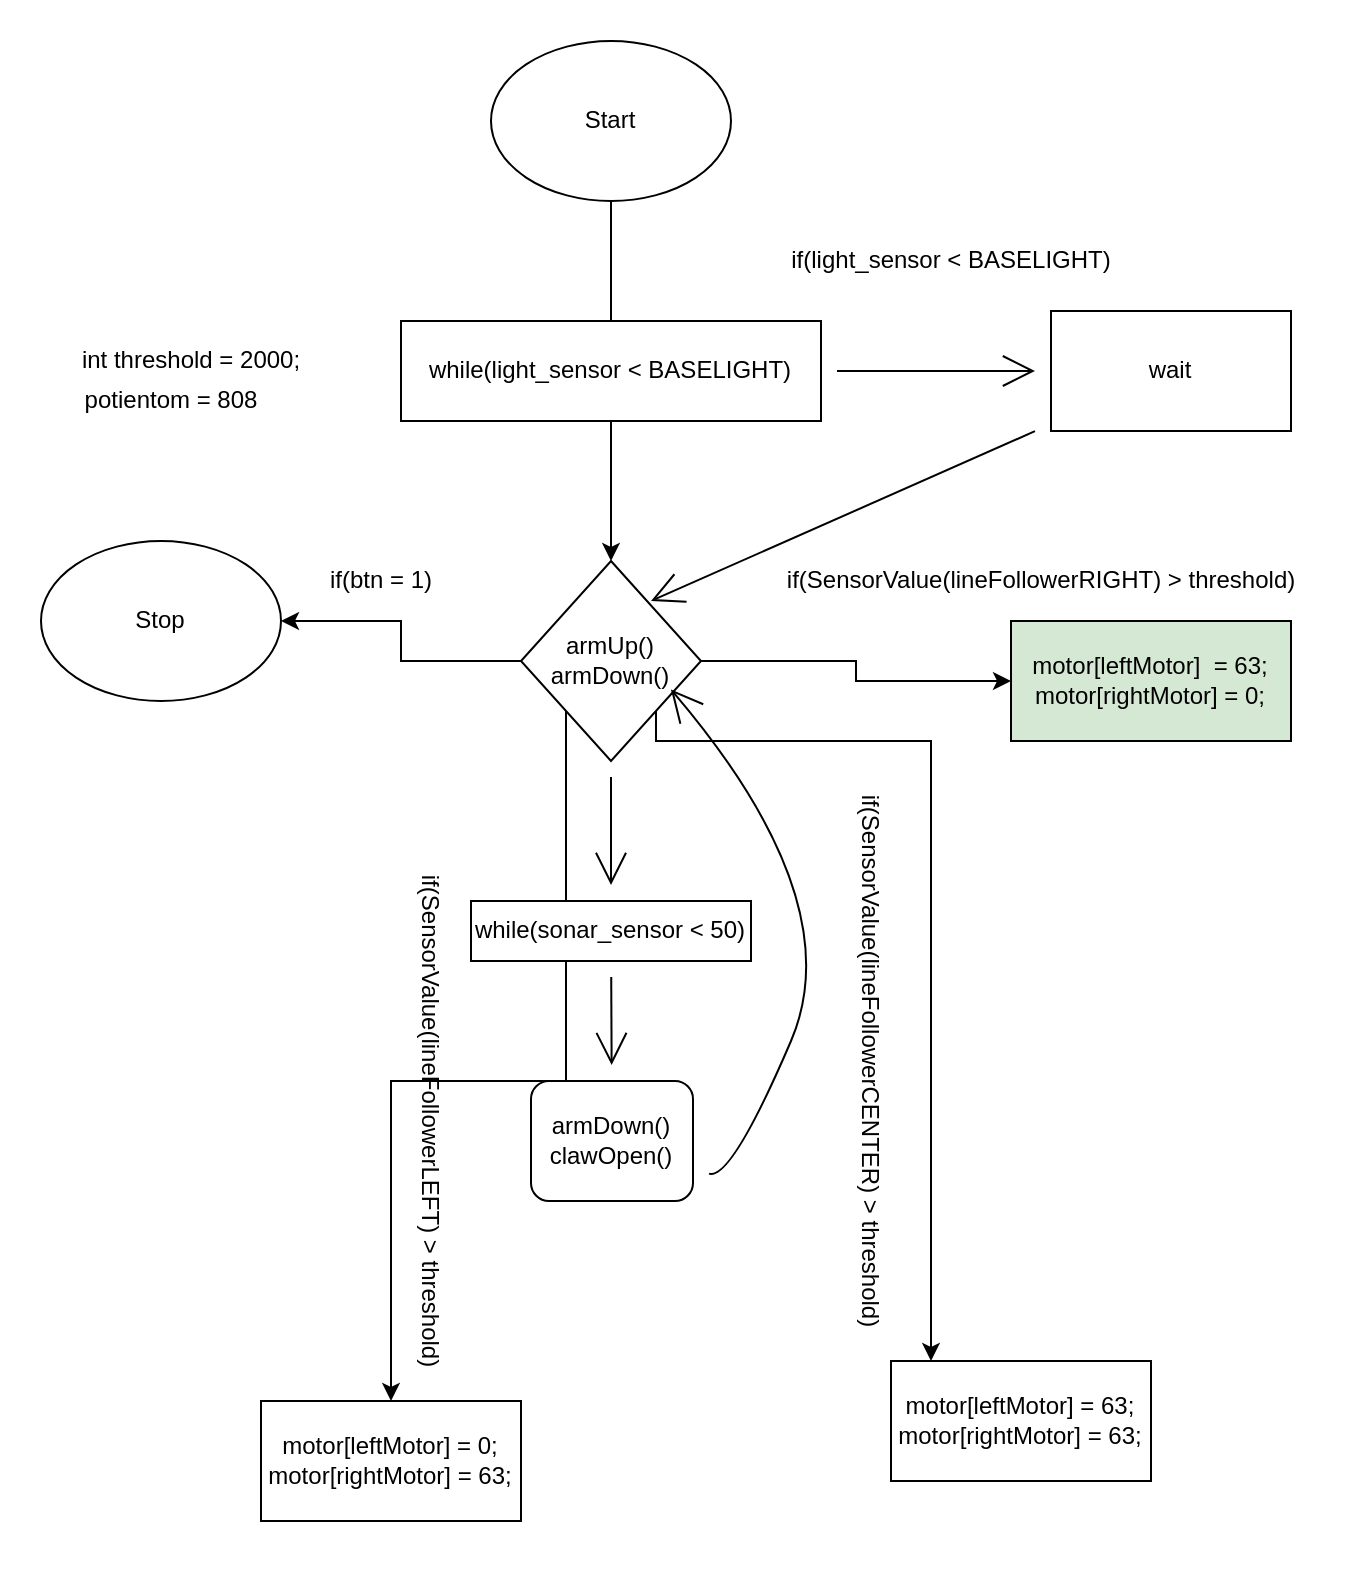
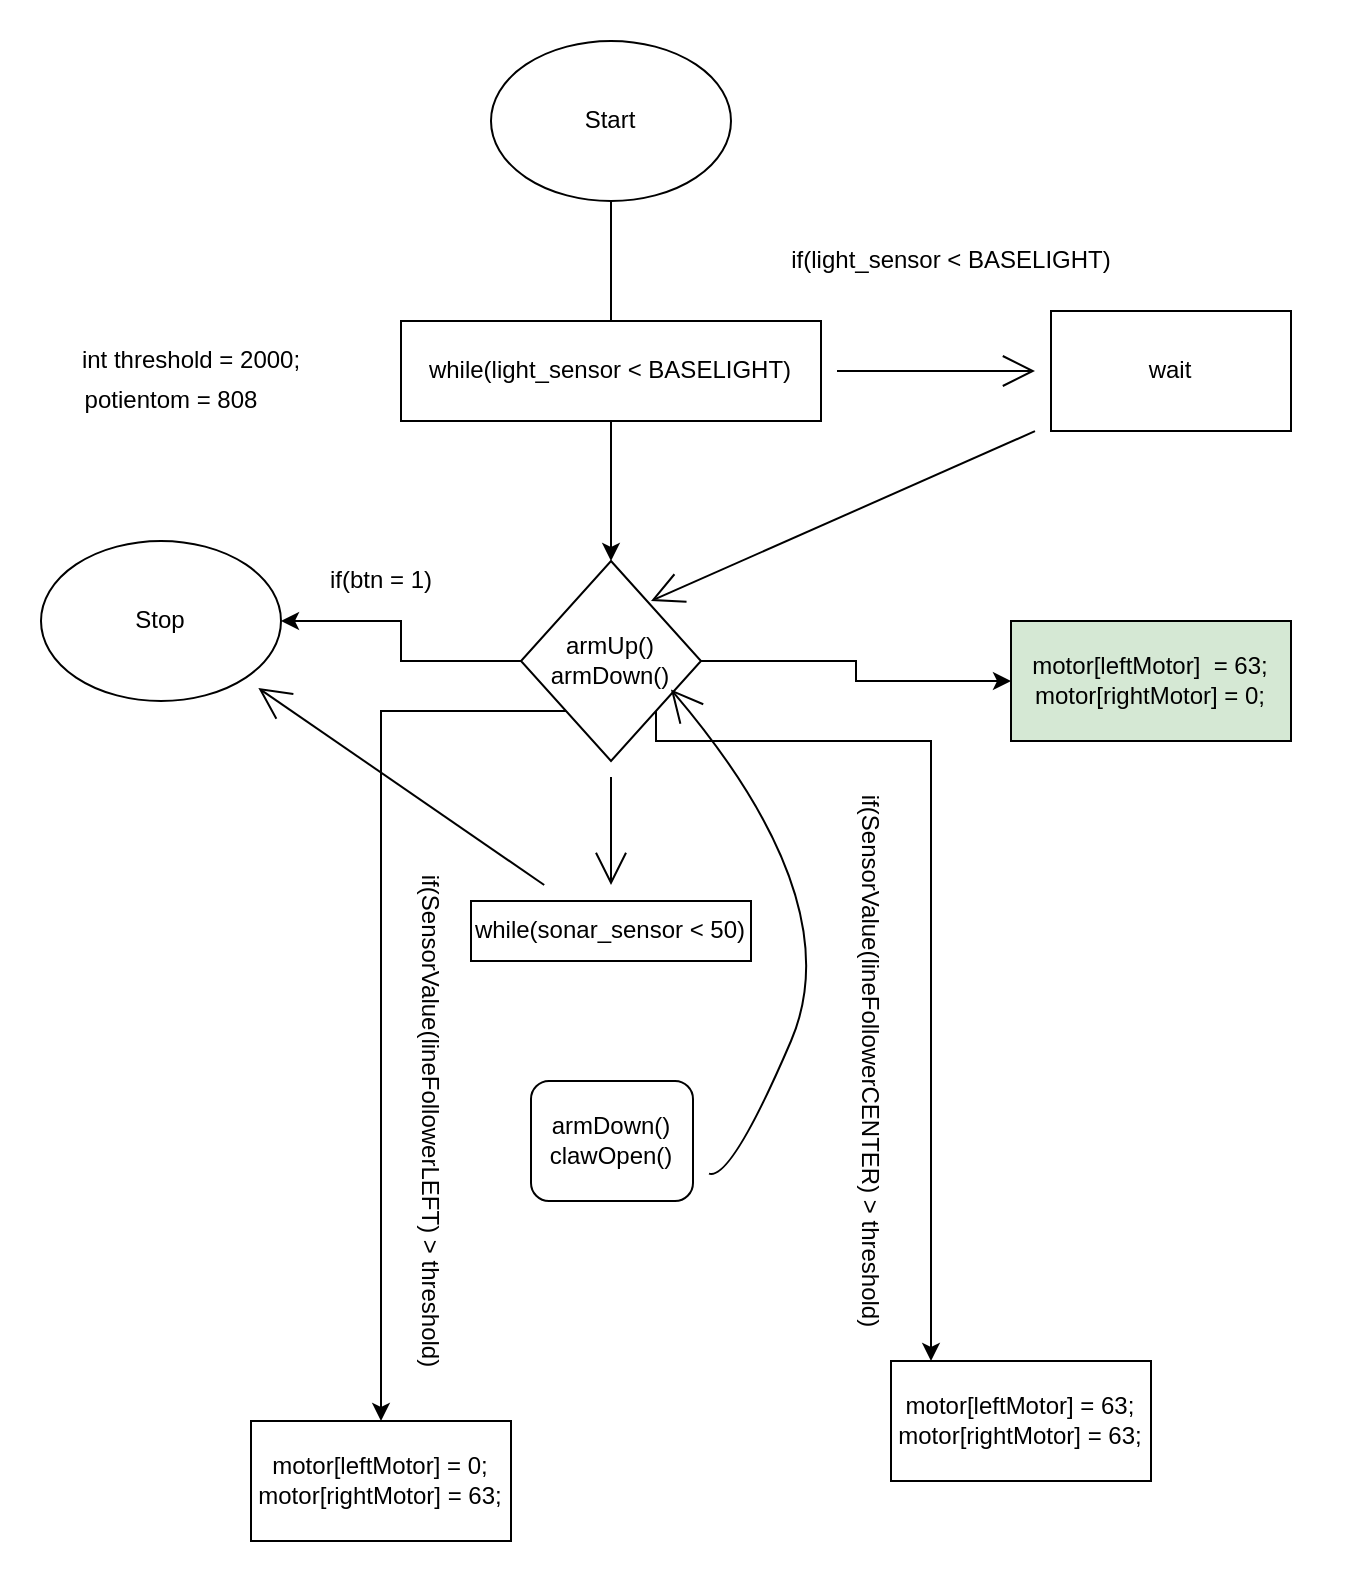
node "if(SensorValue(lineFollowerRIGHT) > threshold)": removed
edge "while(sonar_sensor < 50)" -> "armDown() clawOpen()": now "while(sonar_sensor < 50)" -> "Stop"
node "motor[leftMotor] = 0; motor[rightMotor] = 63;": moved (391, 1461) -> (381, 1481)
